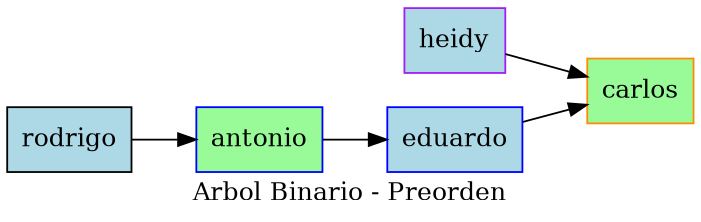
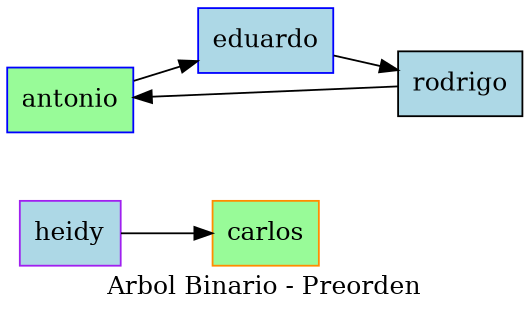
edge "eduardo" -> "carlos": now "eduardo" -> "rodrigo"
